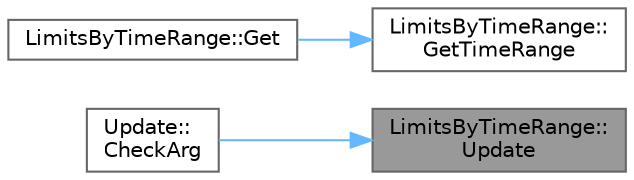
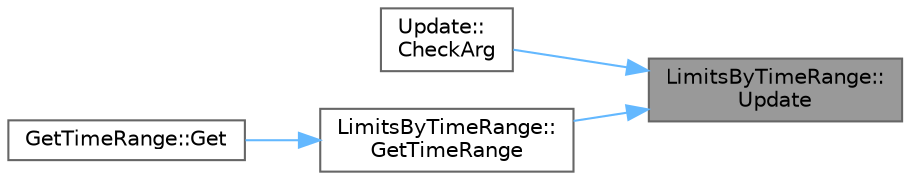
node "LimitsByTimeRange::Get": label "LimitsByTimeRange::Get" -> "GetTimeRange::Get"
edge "LimitsByTimeRange:: GetTimeRange" -> "LimitsByTimeRange:: Update": added
